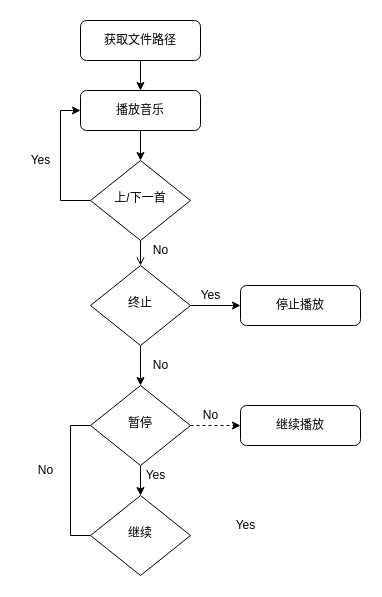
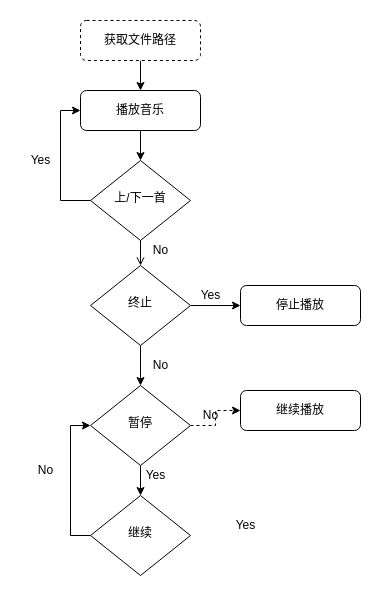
node "获取文件路径": style solid -> dashed
edge "暂停" -- "继续": arrowhead none -> classic
node "继续播放": moved (301, 426) -> (301, 411)
